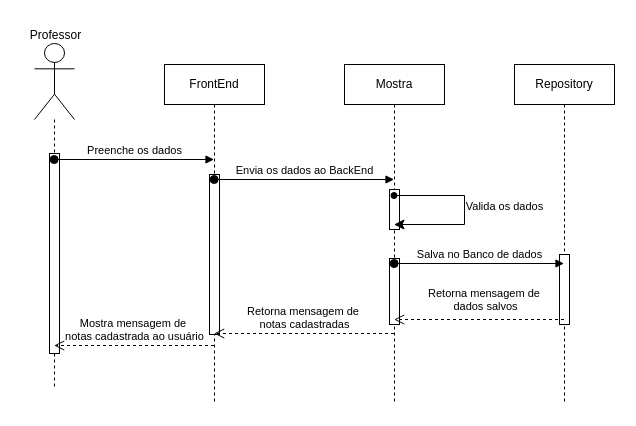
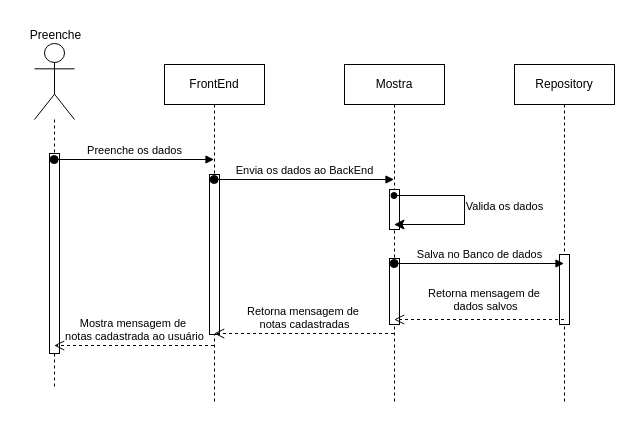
node "Professor": label "Professor" -> "Preenche"
